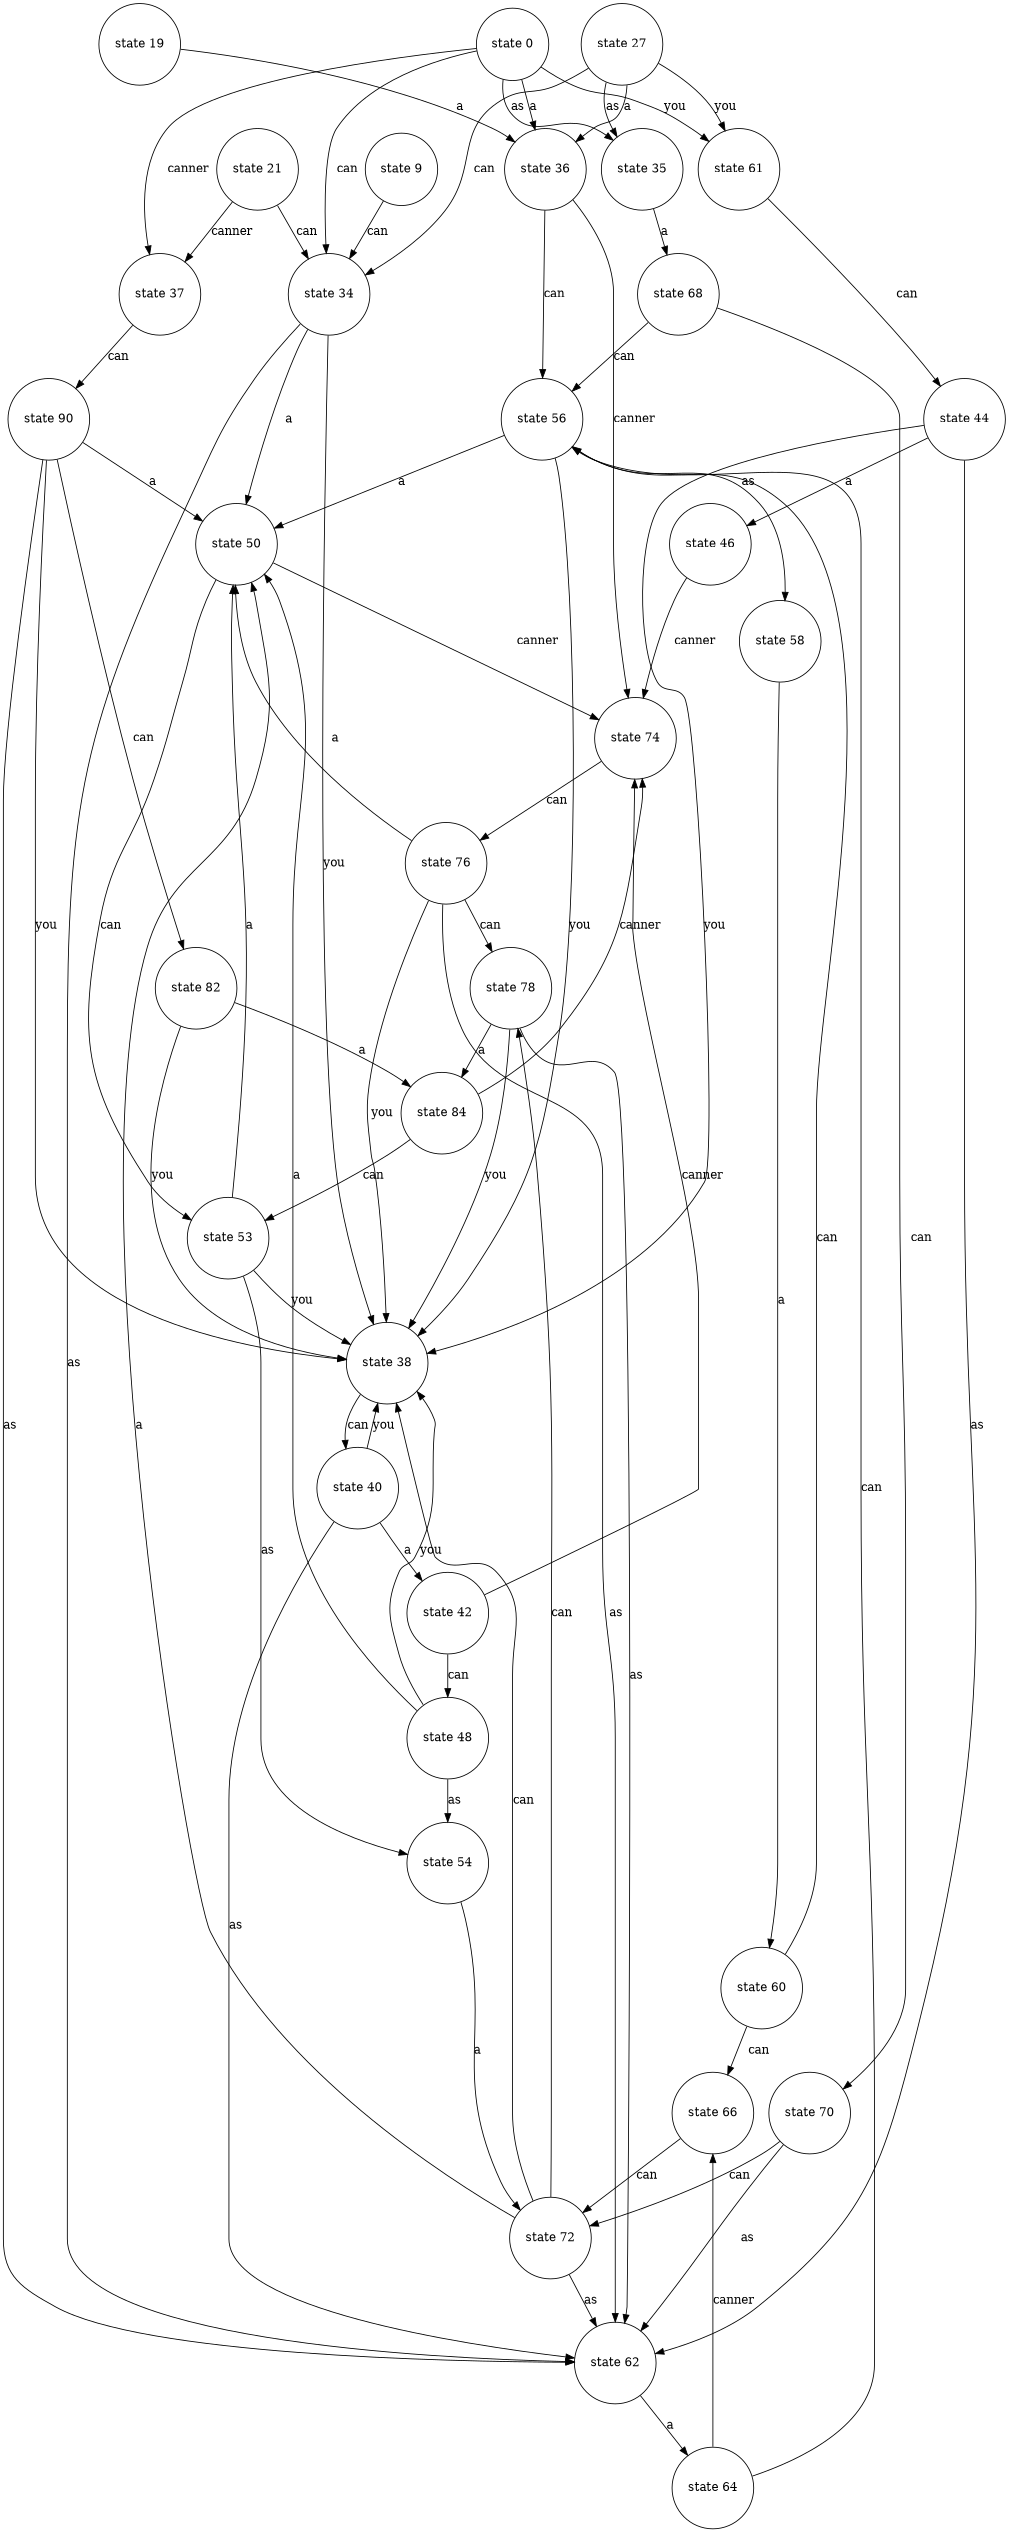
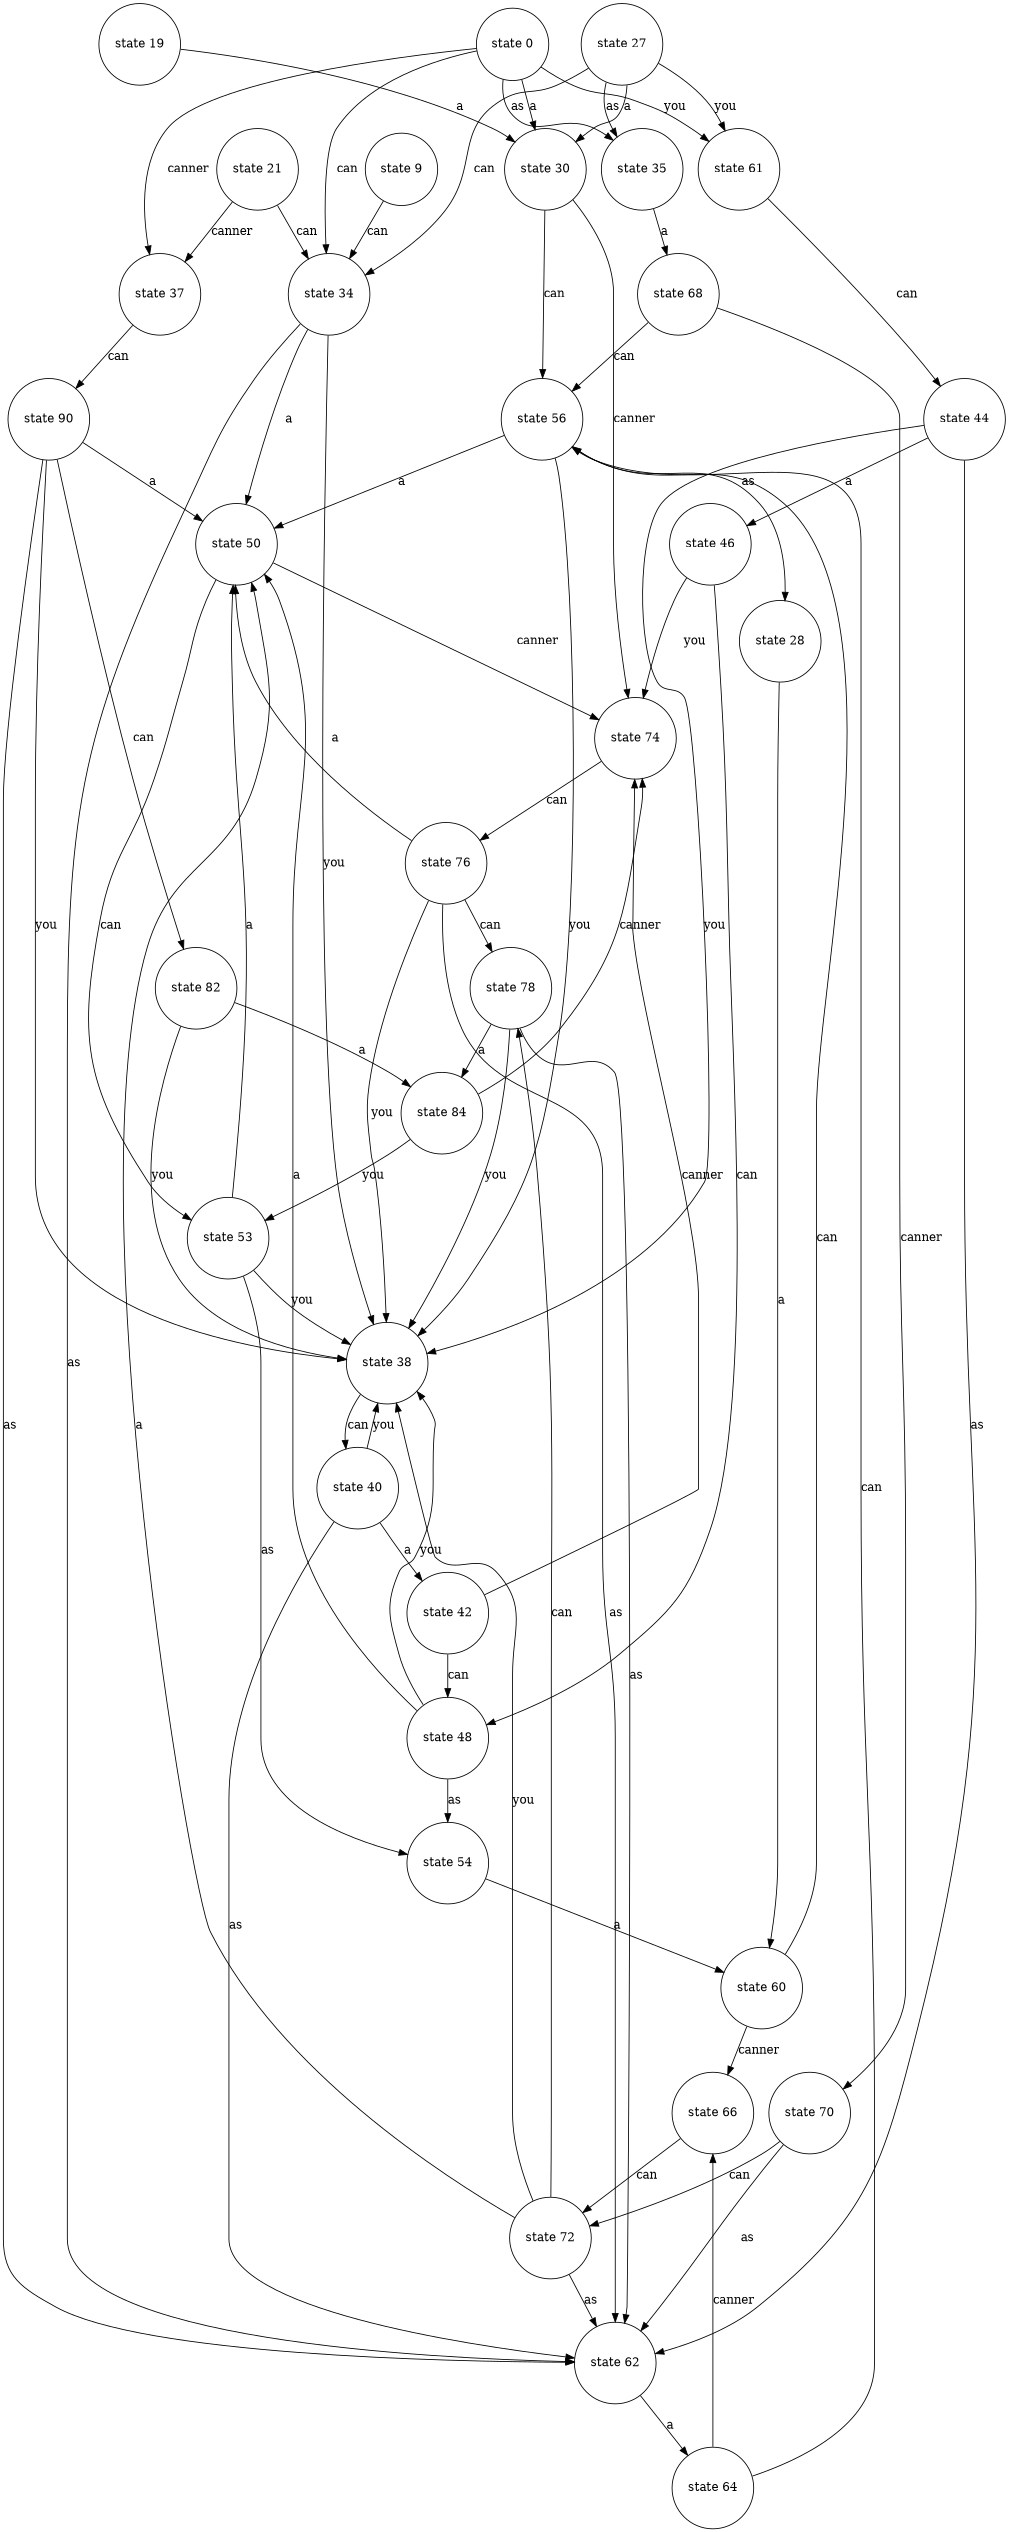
node "state 36": label "state 36" -> "state 30"
edge "state 46" -> "state 74": label "canner" -> "you"
node "state 58": label "state 58" -> "state 28"
edge "state 84" -> "state 53": label "can" -> "you"
edge "state 46" -> "state 48": added, label "can"
edge "state 68" -> "state 70": label "can" -> "canner"
edge "state 72" -> "state 38": label "can" -> "you"
edge "state 60" -> "state 66": label "can" -> "canner"
edge "state 54" -> "state 72": now "state 54" -> "state 60"
